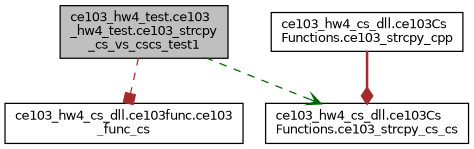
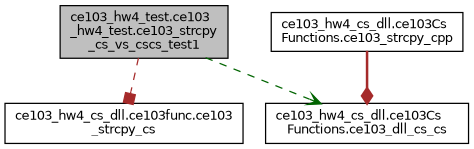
node "ce103_hw4_cs_dll.ce103func.ce103 _func_cs": label "ce103_hw4_cs_dll.ce103func.ce103 _func_cs" -> "ce103_hw4_cs_dll.ce103func.ce103 _strcpy_cs"
node "ce103_hw4_cs_dll.ce103Cs Functions.ce103_strcpy_cs_cs": label "ce103_hw4_cs_dll.ce103Cs Functions.ce103_strcpy_cs_cs" -> "ce103_hw4_cs_dll.ce103Cs Functions.ce103_dll_cs_cs"
